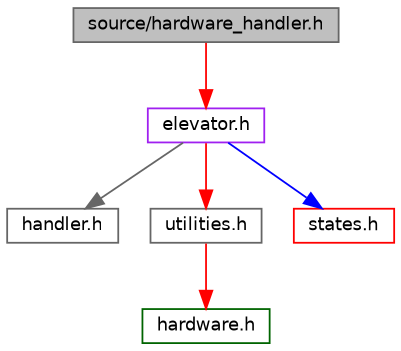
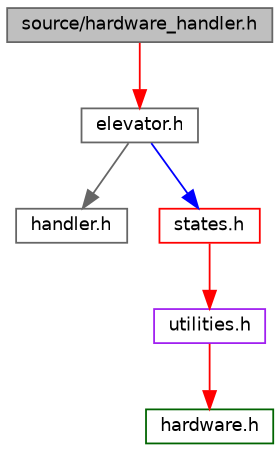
node "elevator.h": color purple -> gray40
edge "elevator.h" -> "utilities.h": now "states.h" -> "utilities.h"
node "utilities.h": color gray40 -> purple
